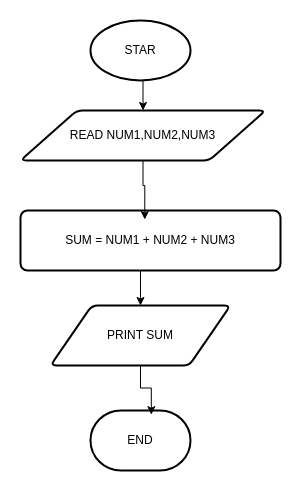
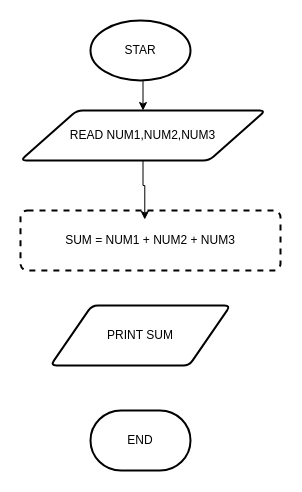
node "SUM = NUM1 + NUM2 + NUM3": style solid -> dashed
edge "SUM = NUM1 + NUM2 + NUM3" -> "PRINT SUM": removed
edge "PRINT SUM" -> "END": removed
